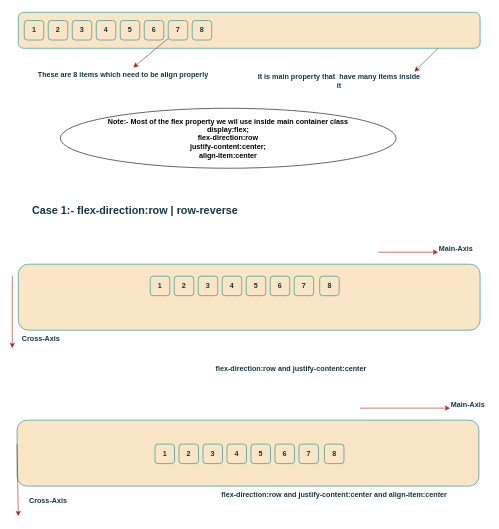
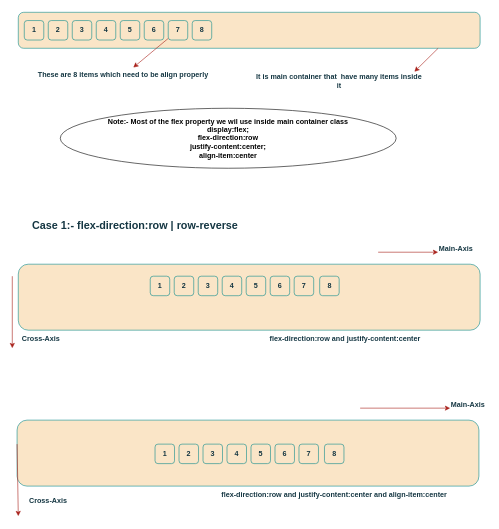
node "It is main property that have many items insideit": label "It is main property that have many items insideit" -> "It is main container that have many items insideit"
node "Case 1:- flex-direction:row | row-reverse": moved (135, 210) -> (135, 225)
node "flex-direction:row and justify-content:center": moved (291, 369) -> (345, 339)
